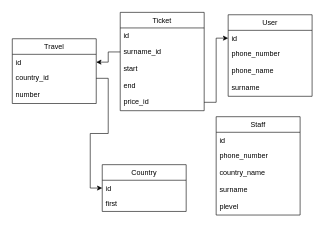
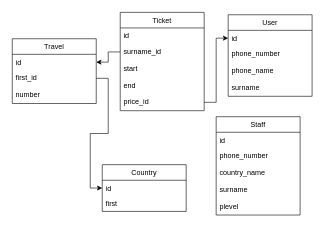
node "country_id": label "country_id" -> "first_id"
